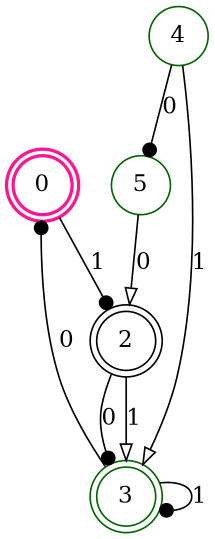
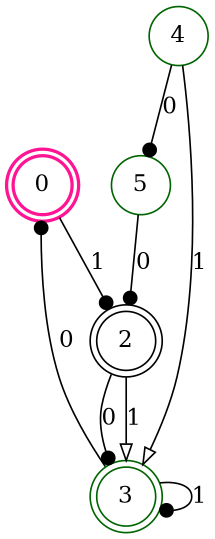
edge "5" -> "2": arrowhead onormal -> dot
